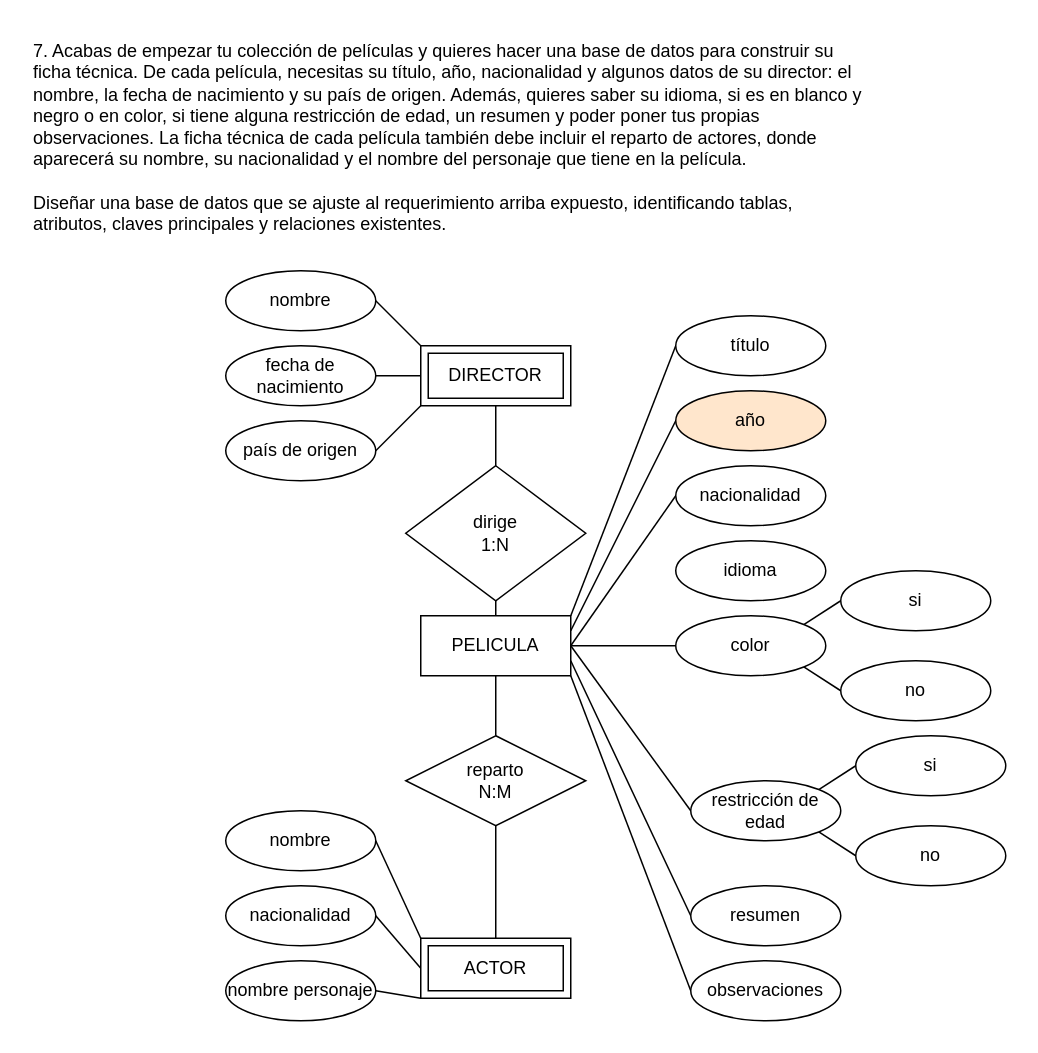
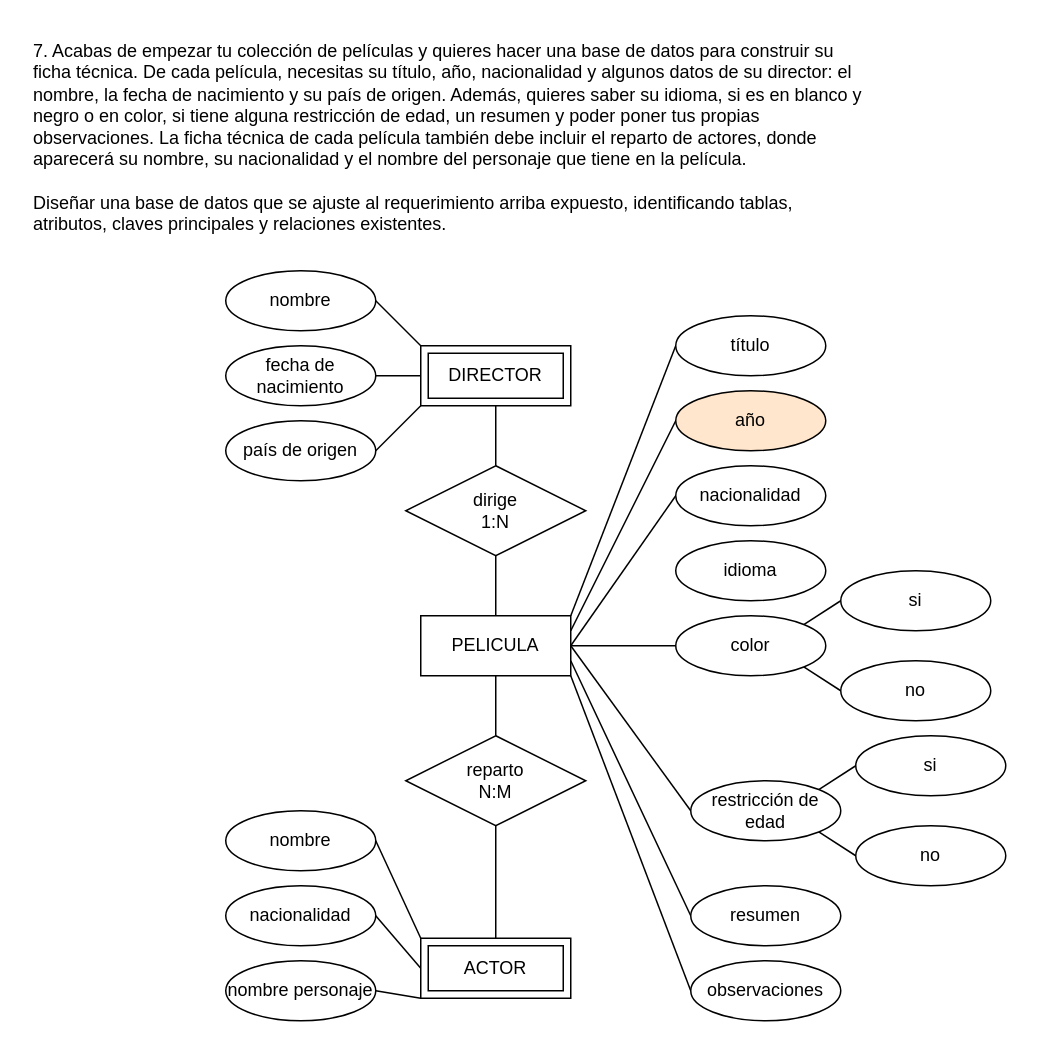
node "dirige 1:N": size 180x135 -> 180x90
